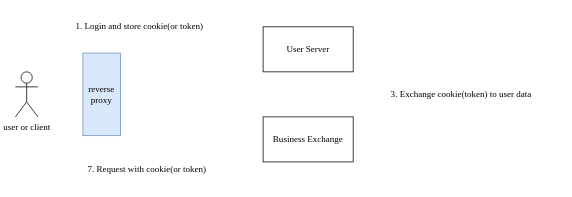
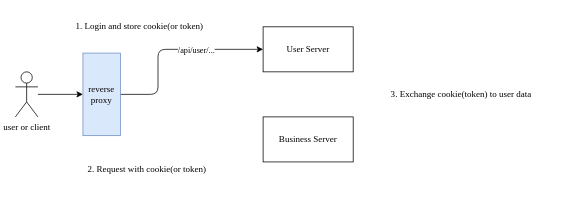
edge "reverse proxy" -> "User Server": added, label "/api/user/..."
edge "user or client" -> "reverse proxy": added
node "Business Exchange": label "Business Exchange" -> "Business Server"
node "7. Request with cookie(or token)": label "7. Request with cookie(or token)" -> "2. Request with cookie(or token)"
